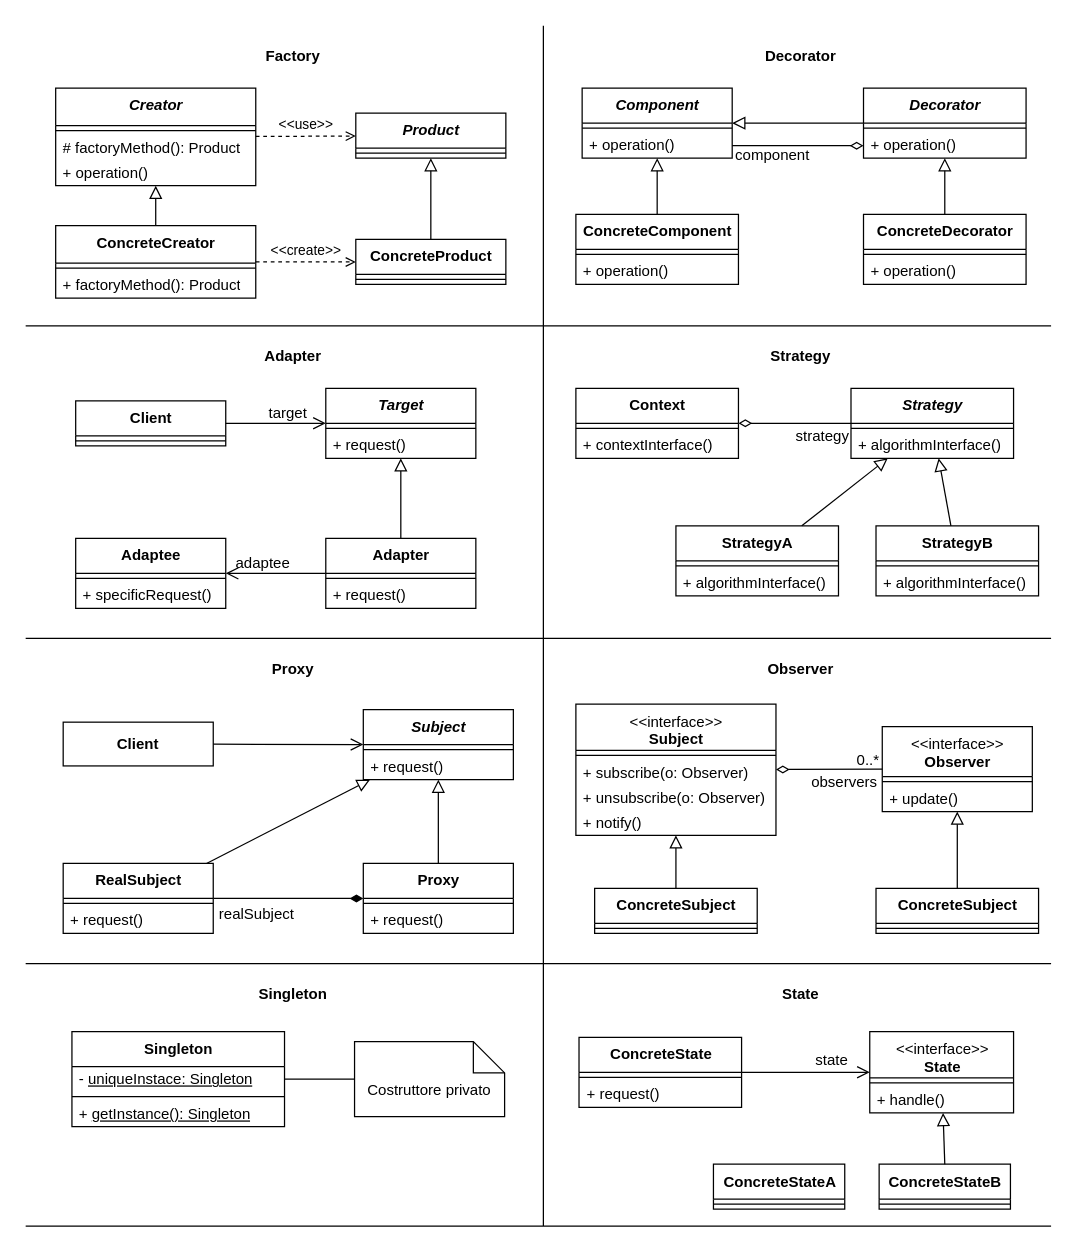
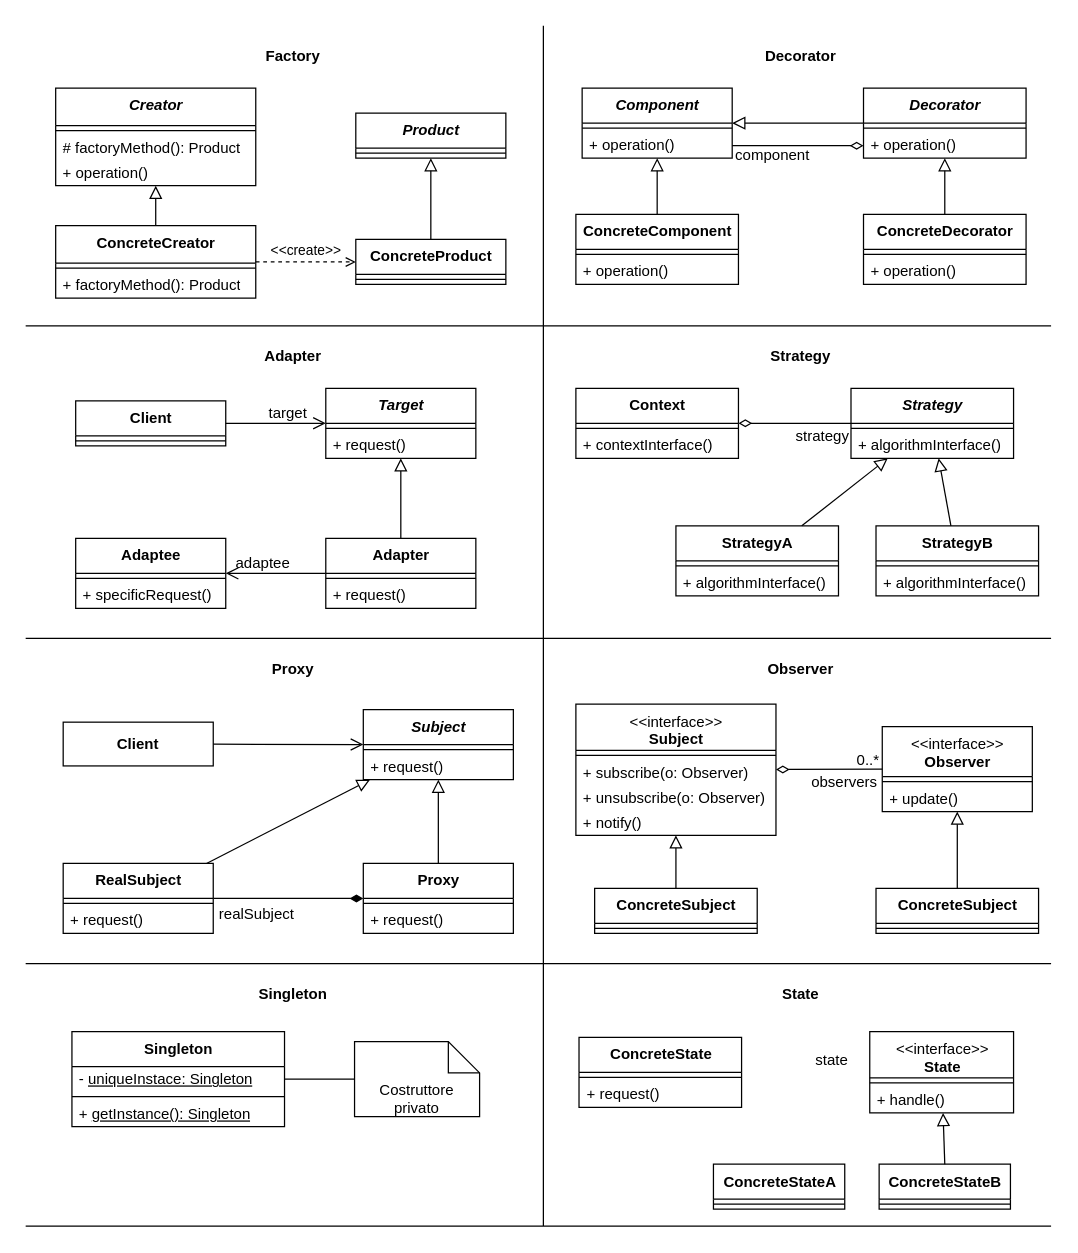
edge "Creator" -> "Product": removed, label "<<use>>"
edge "ConcreteState" -> "<<interface>> State": removed
node "Costruttore privato": size 150x75 -> 125x75
